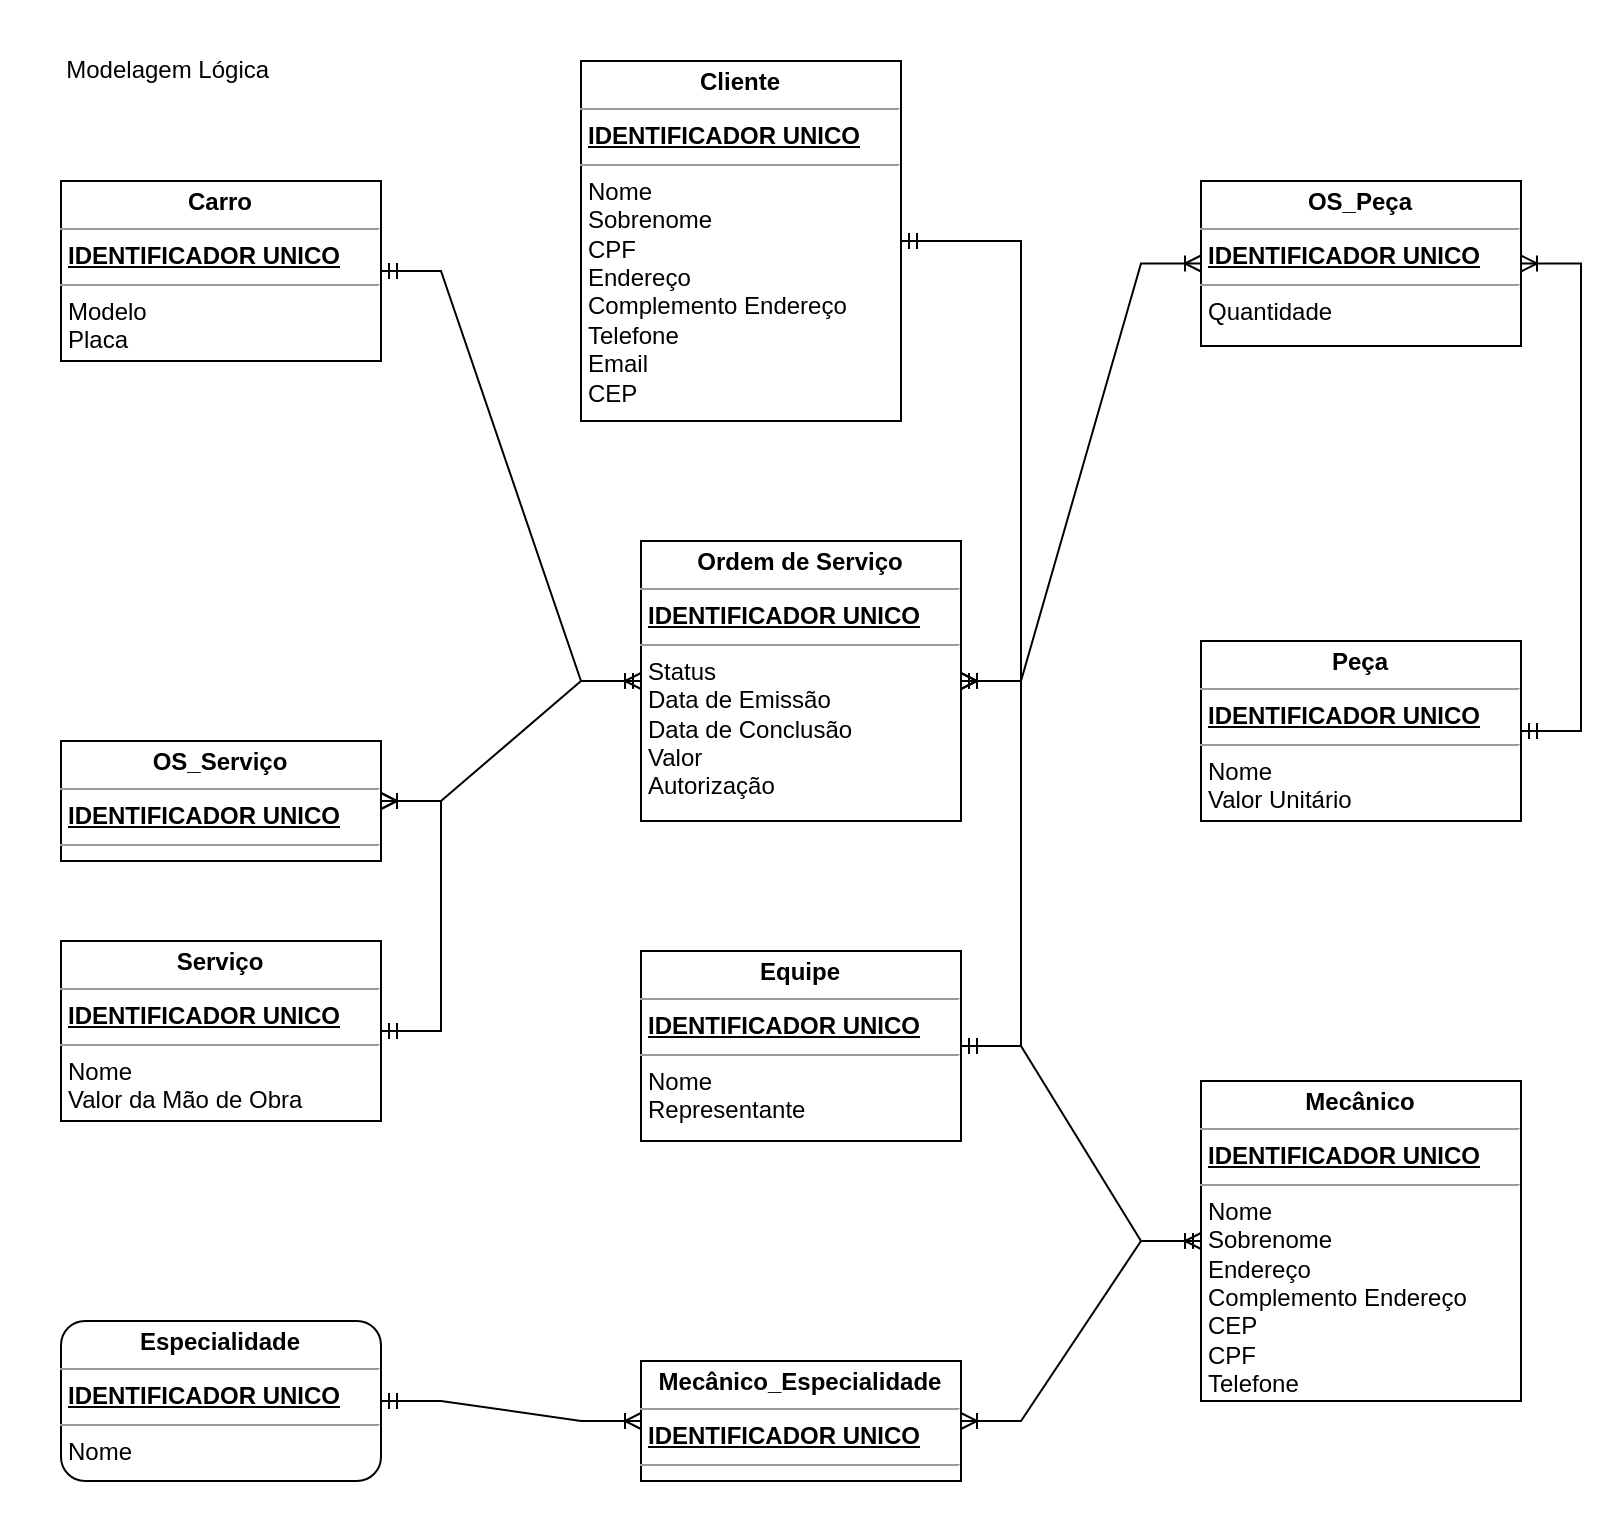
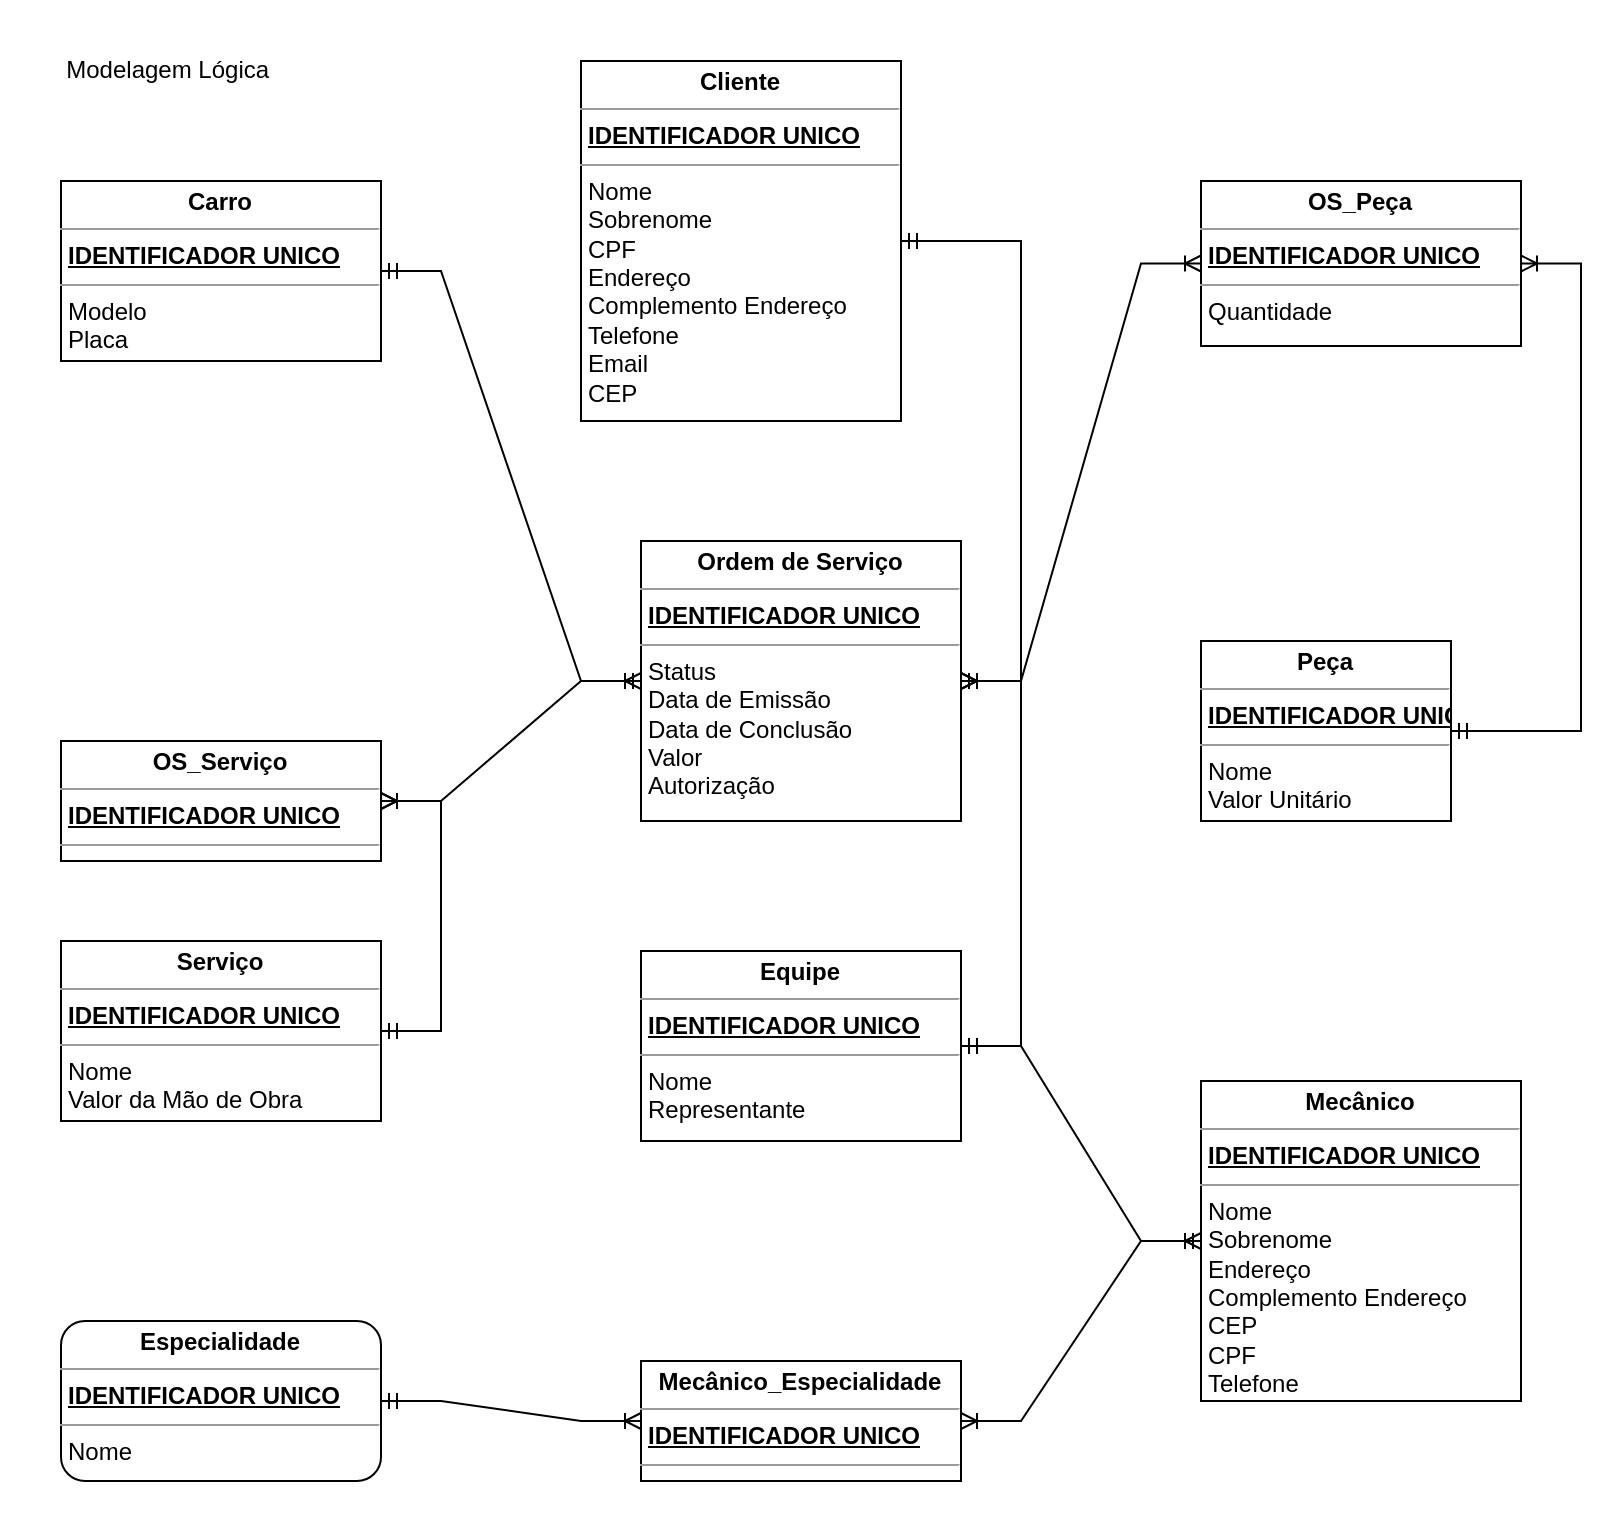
node "Peça IDENTIFICADOR UNICO Nome Valor Unitário": size 320x180 -> 250x180
